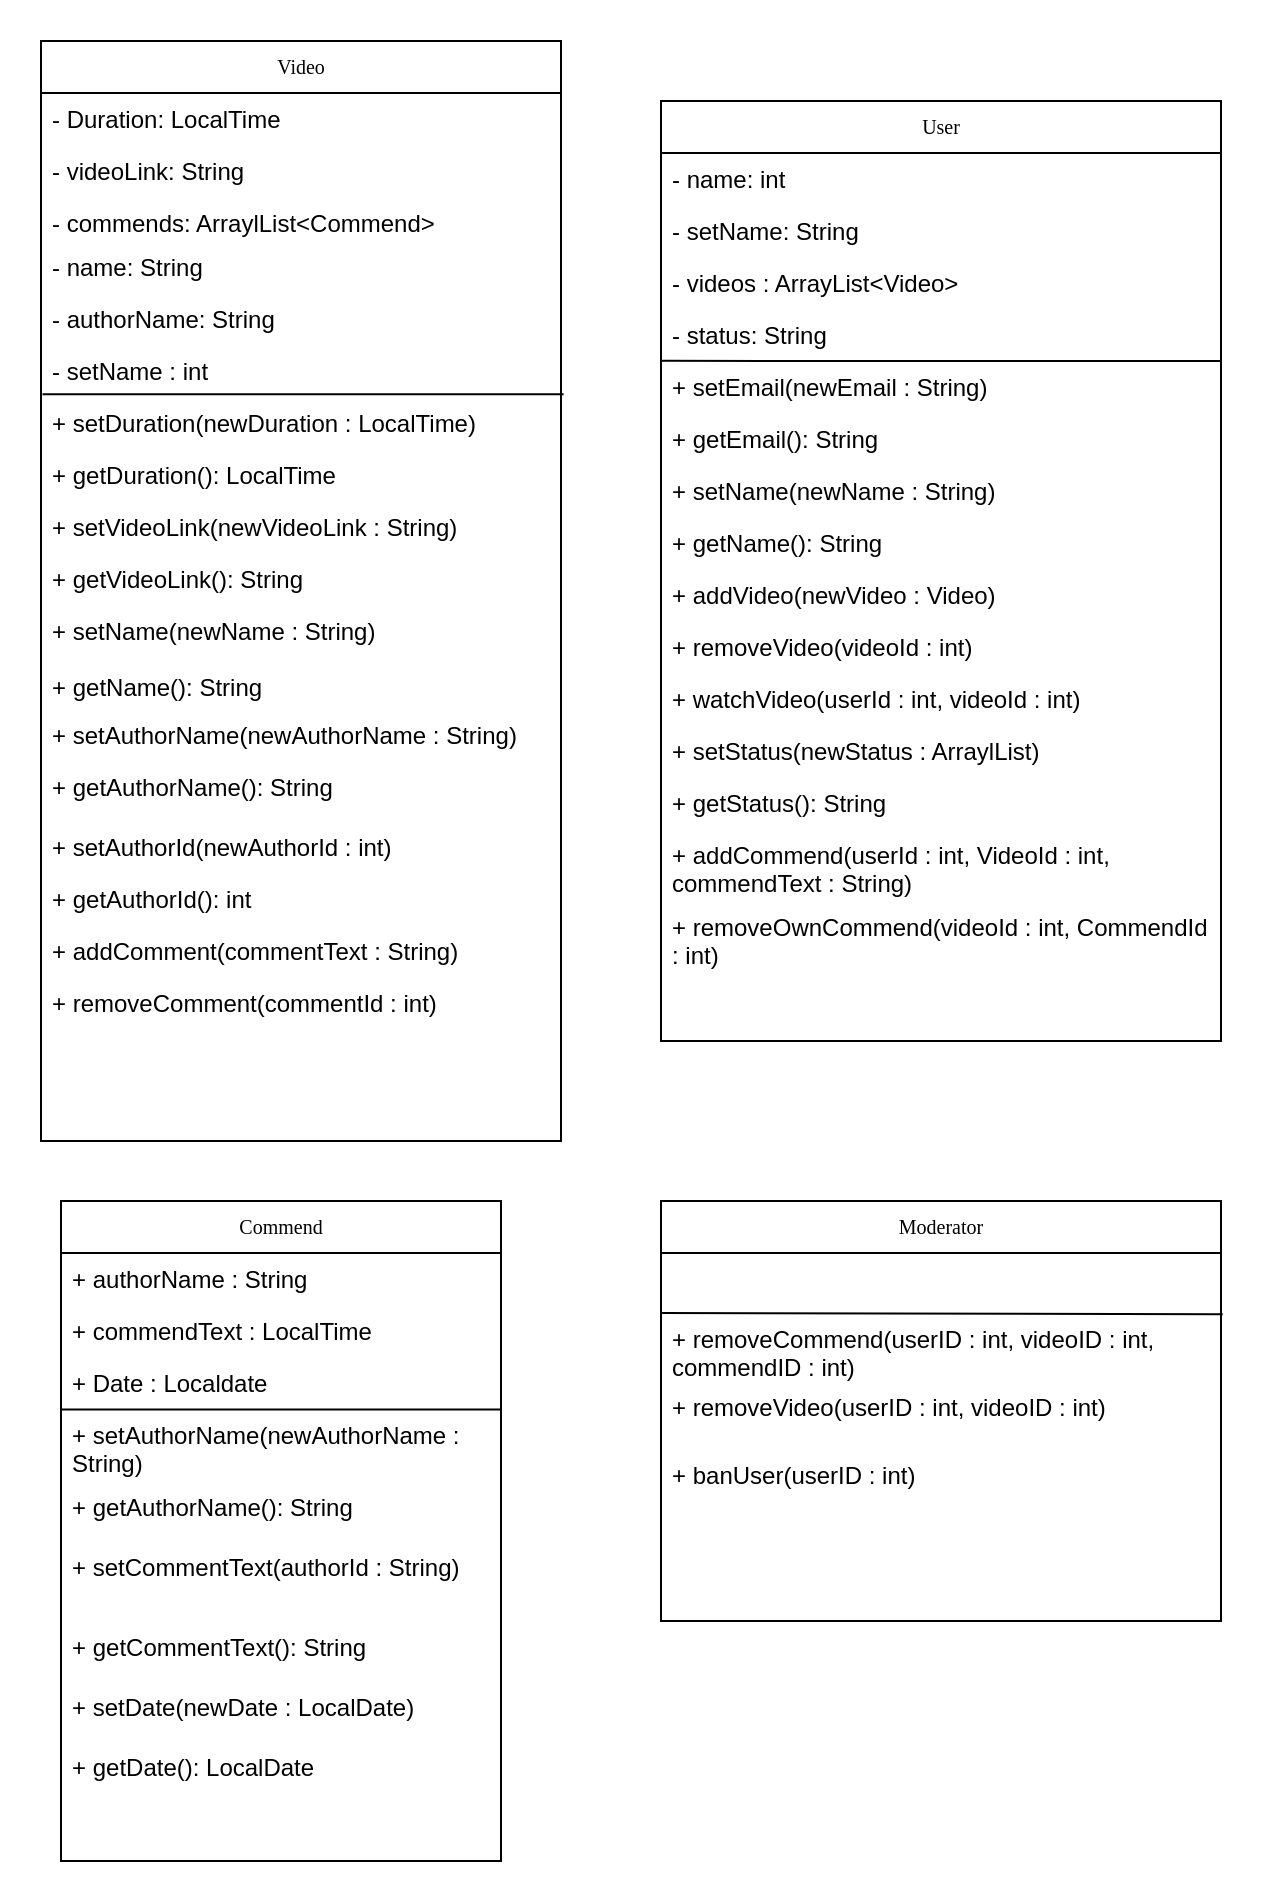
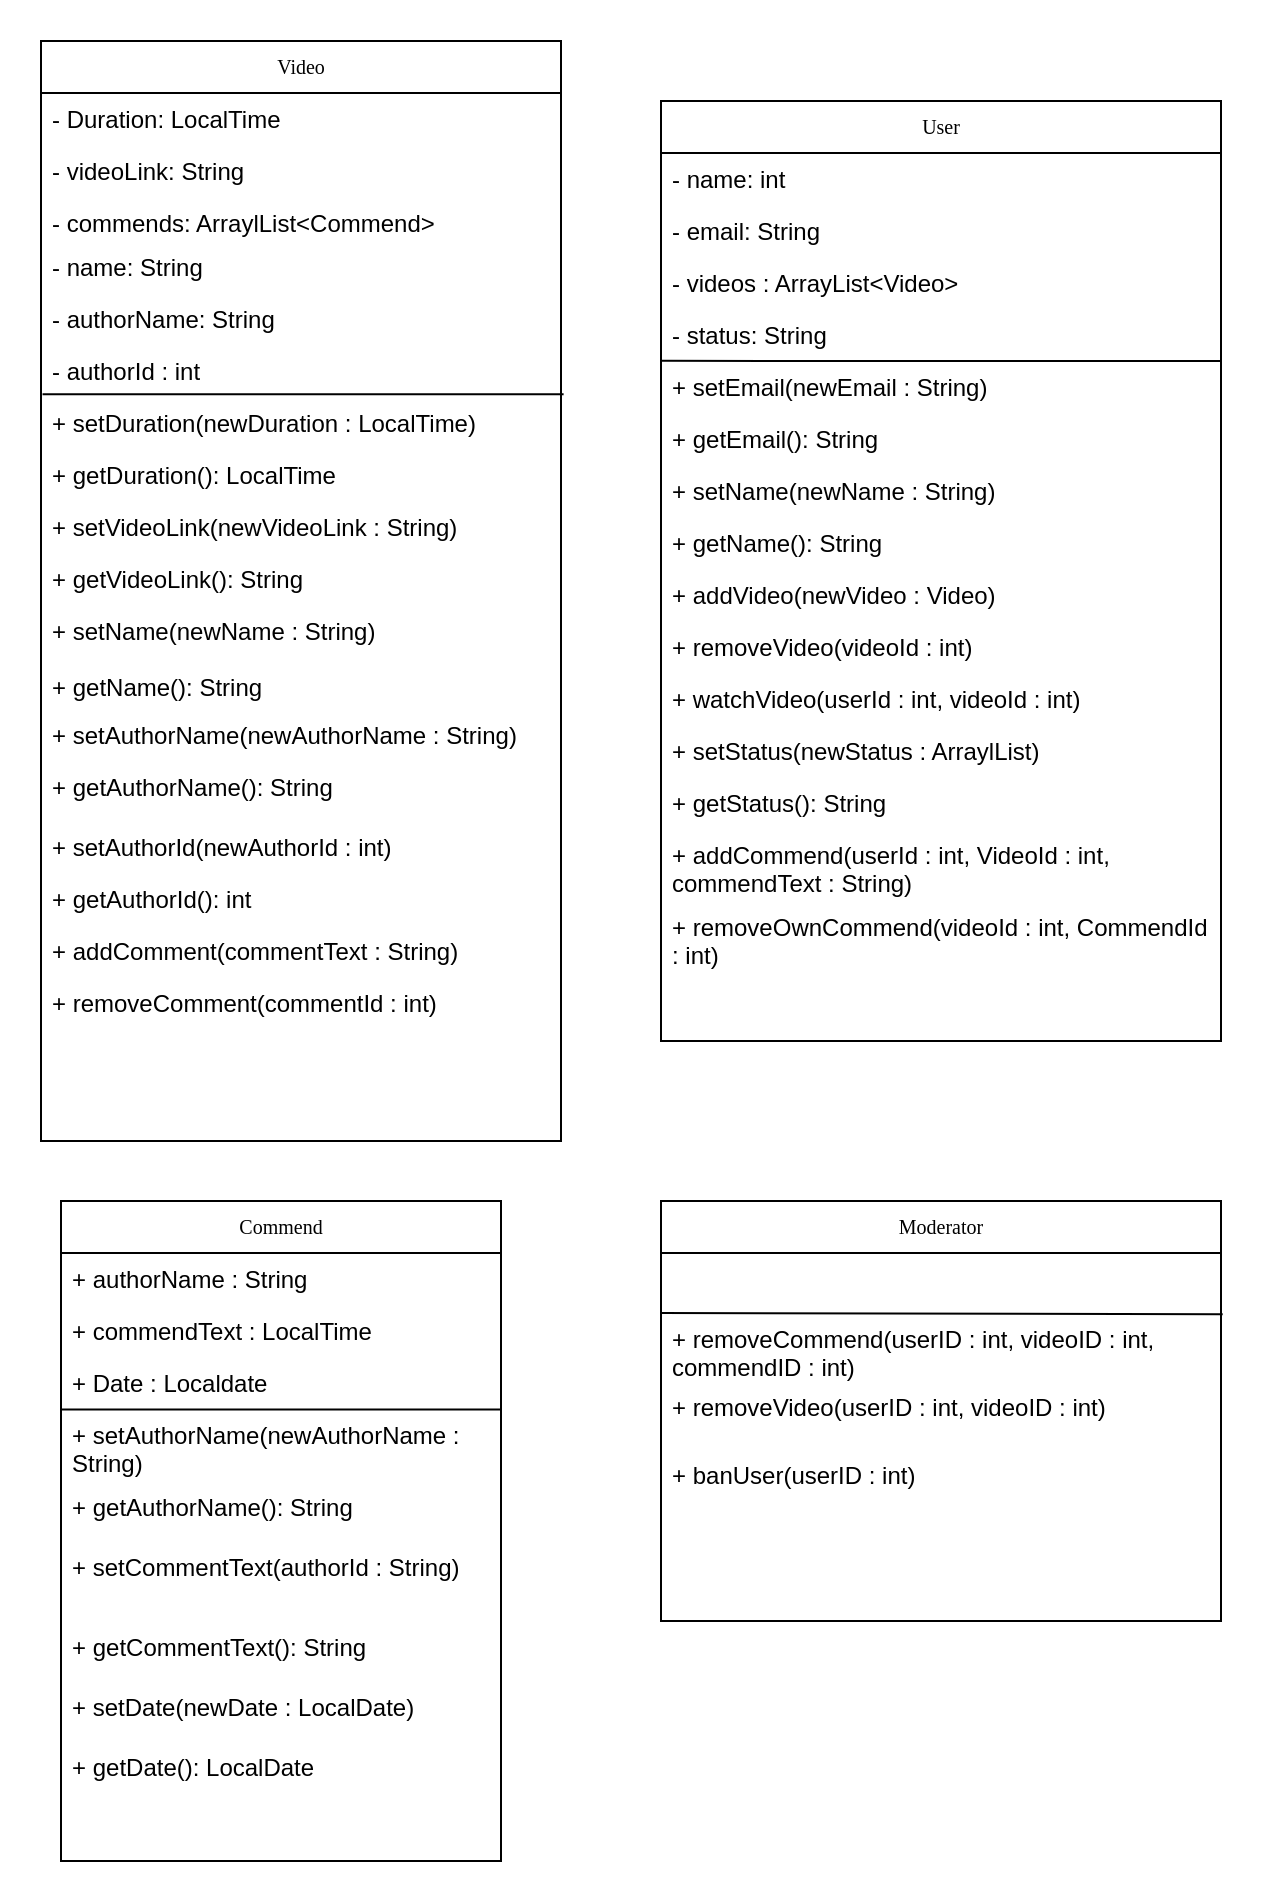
node "- setName: String": label "- setName: String" -> "- email: String"
node "- setName : int": label "- setName : int" -> "- authorId : int"
